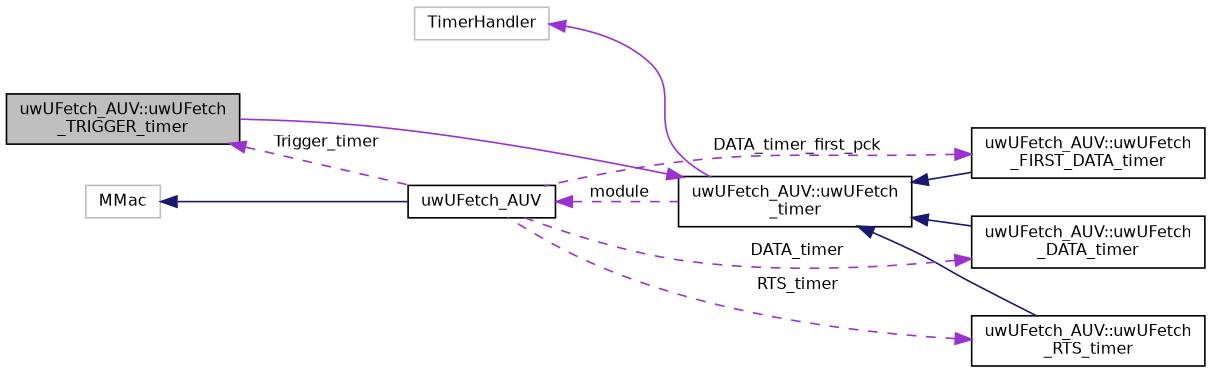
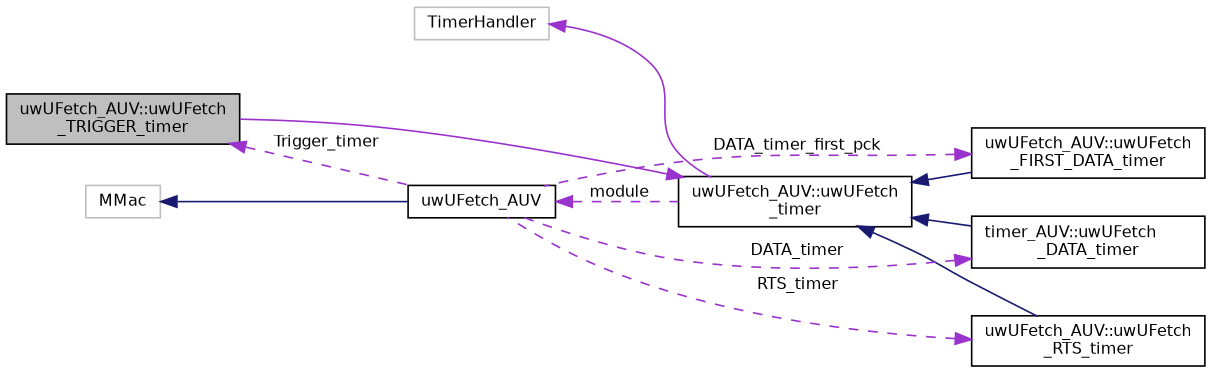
node "uwUFetch_AUV::uwUFetch _DATA_timer": label "uwUFetch_AUV::uwUFetch _DATA_timer" -> "timer_AUV::uwUFetch _DATA_timer"
